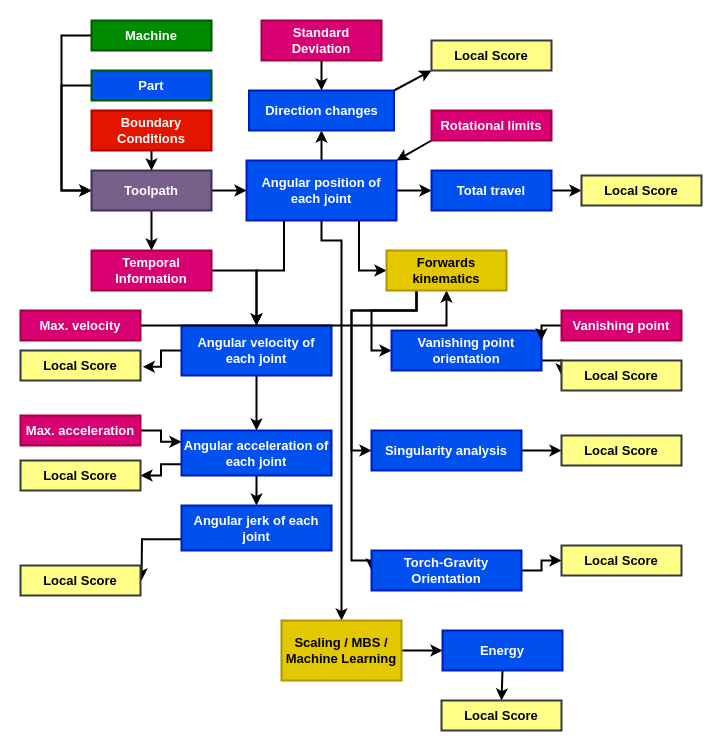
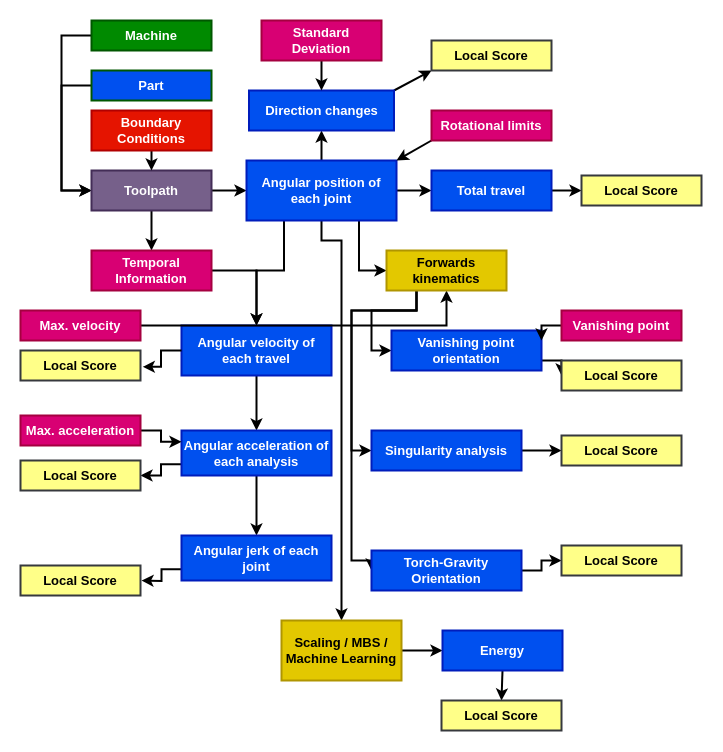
node "Angular velocity of each joint": label "Angular velocity of each joint" -> "Angular velocity of each travel"
node "Angular acceleration of each joint": label "Angular acceleration of each joint" -> "Angular acceleration of each analysis"
node "Angular jerk of each joint": moved (257, 528) -> (257, 558)
